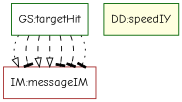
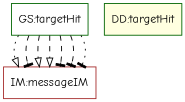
node "DD:speedIY": label "DD:speedIY" -> "DD:targetHit"
